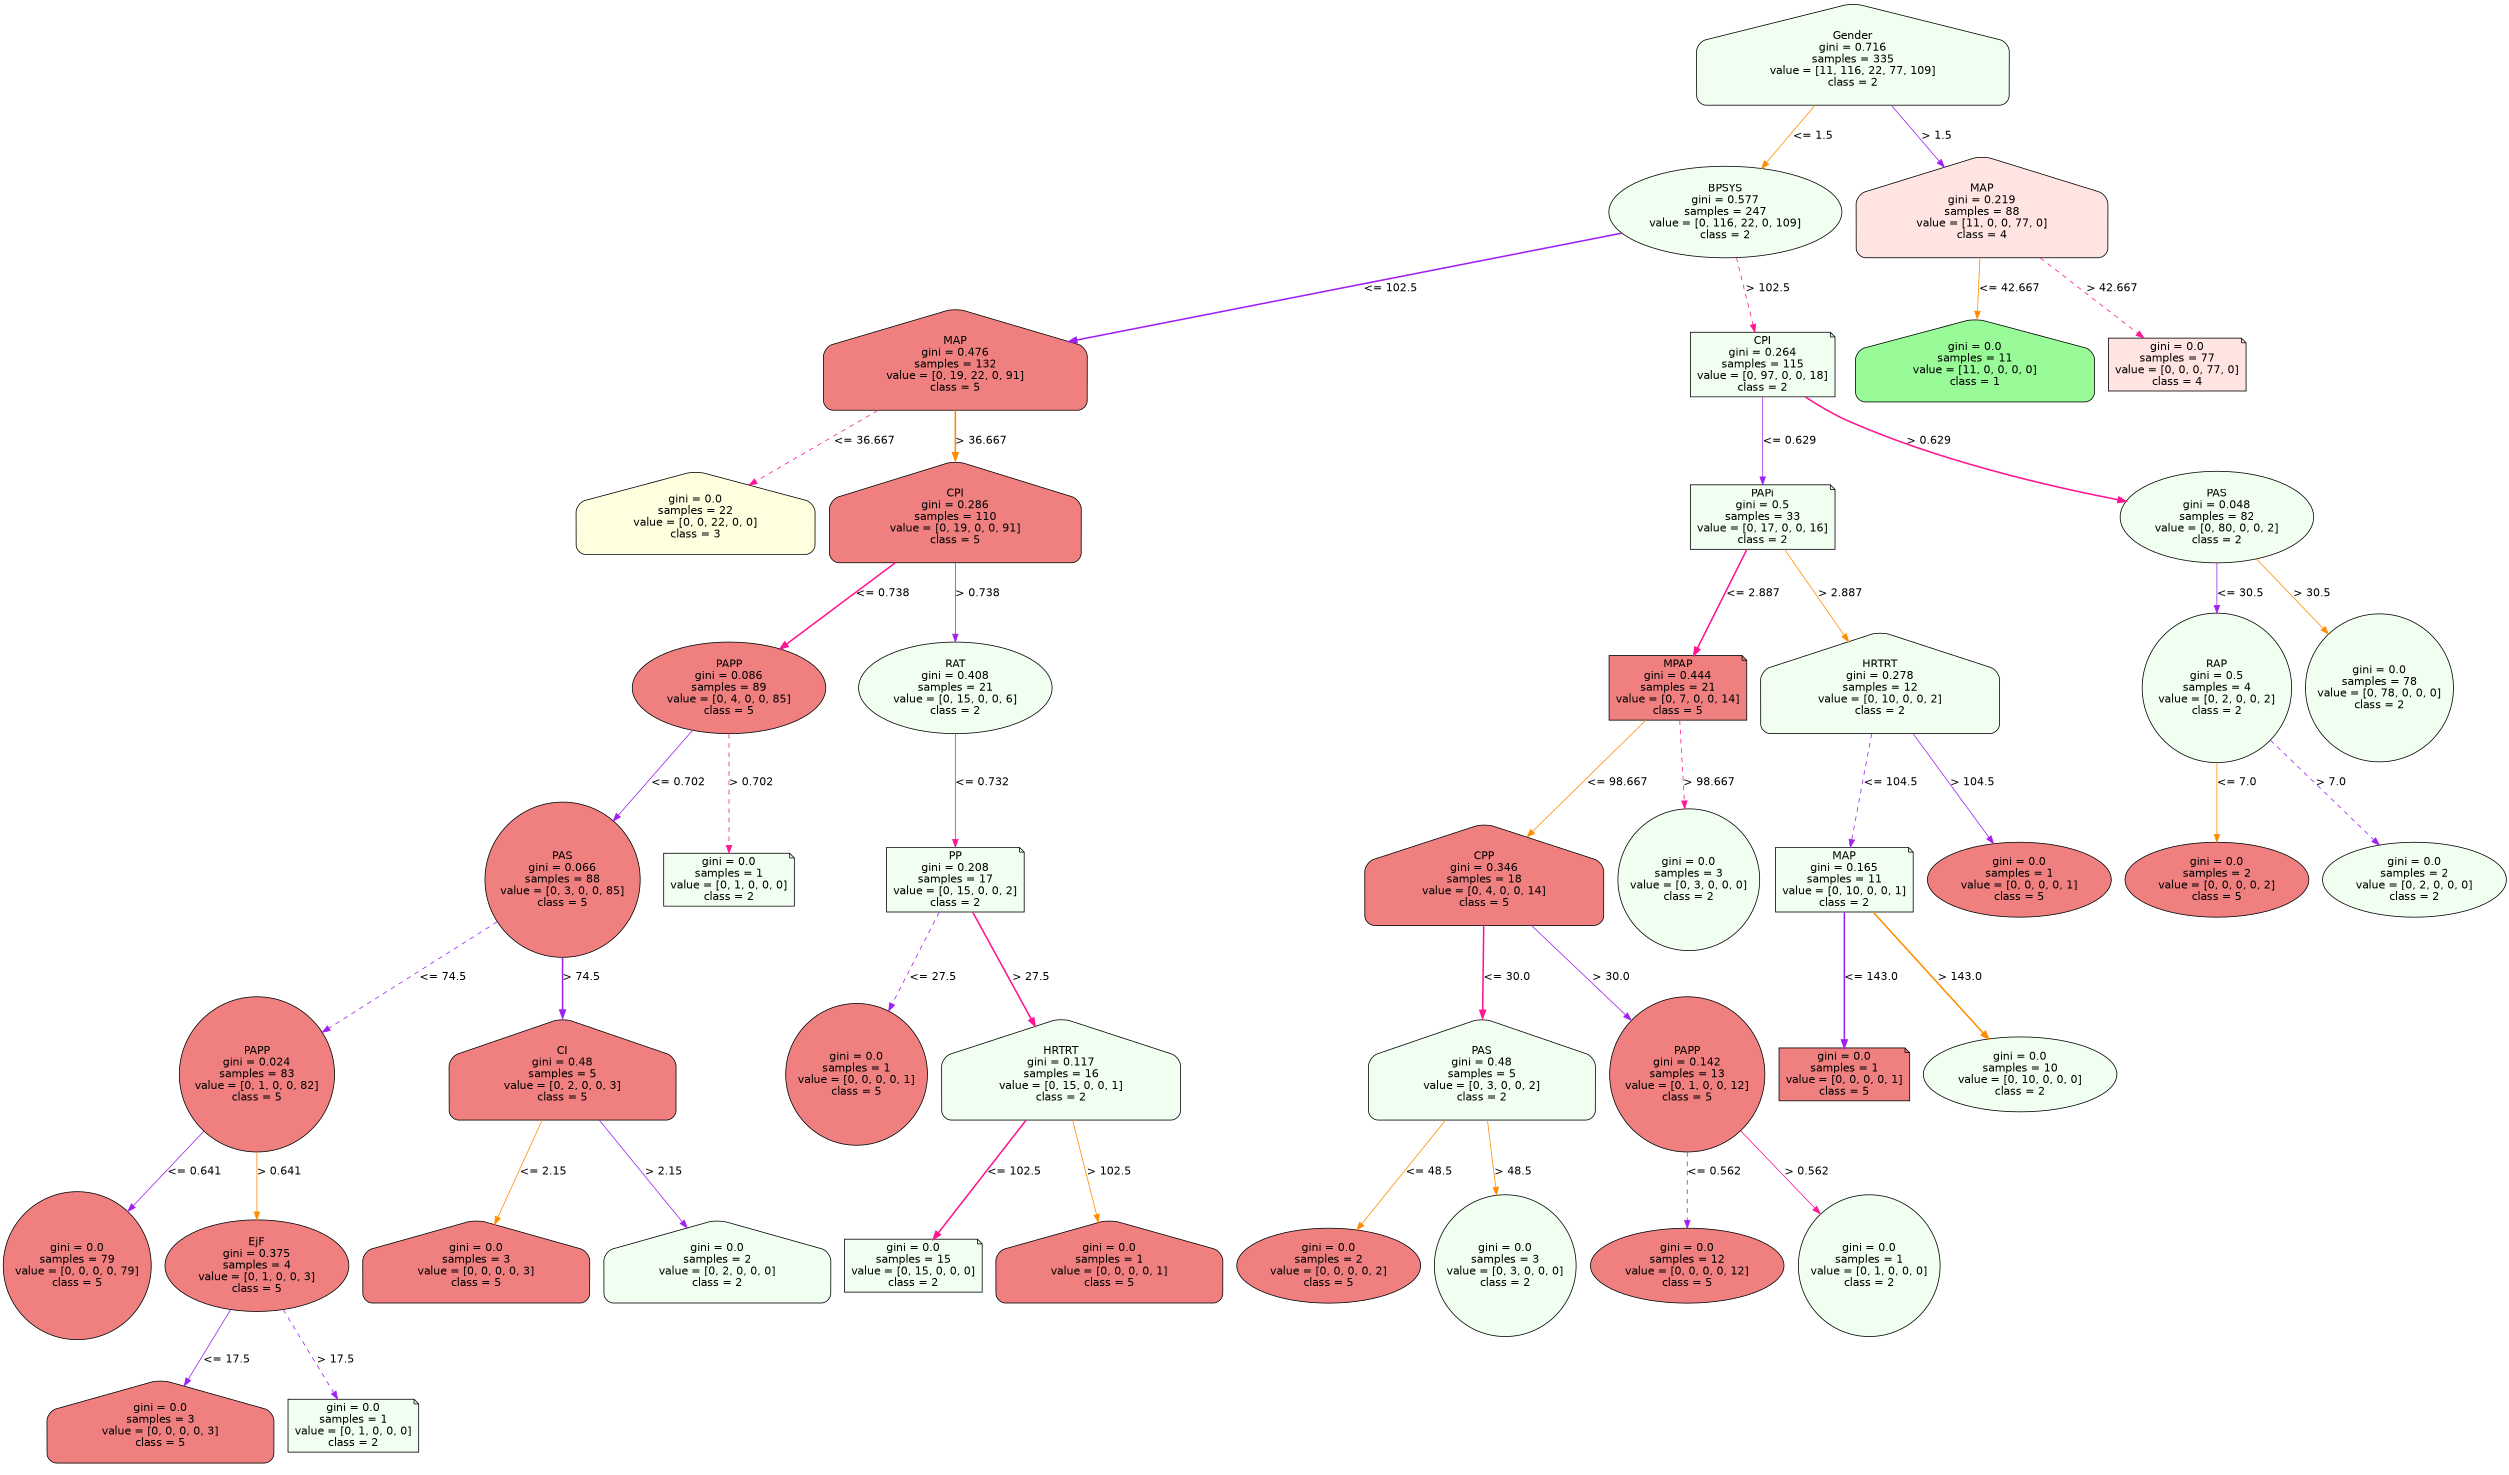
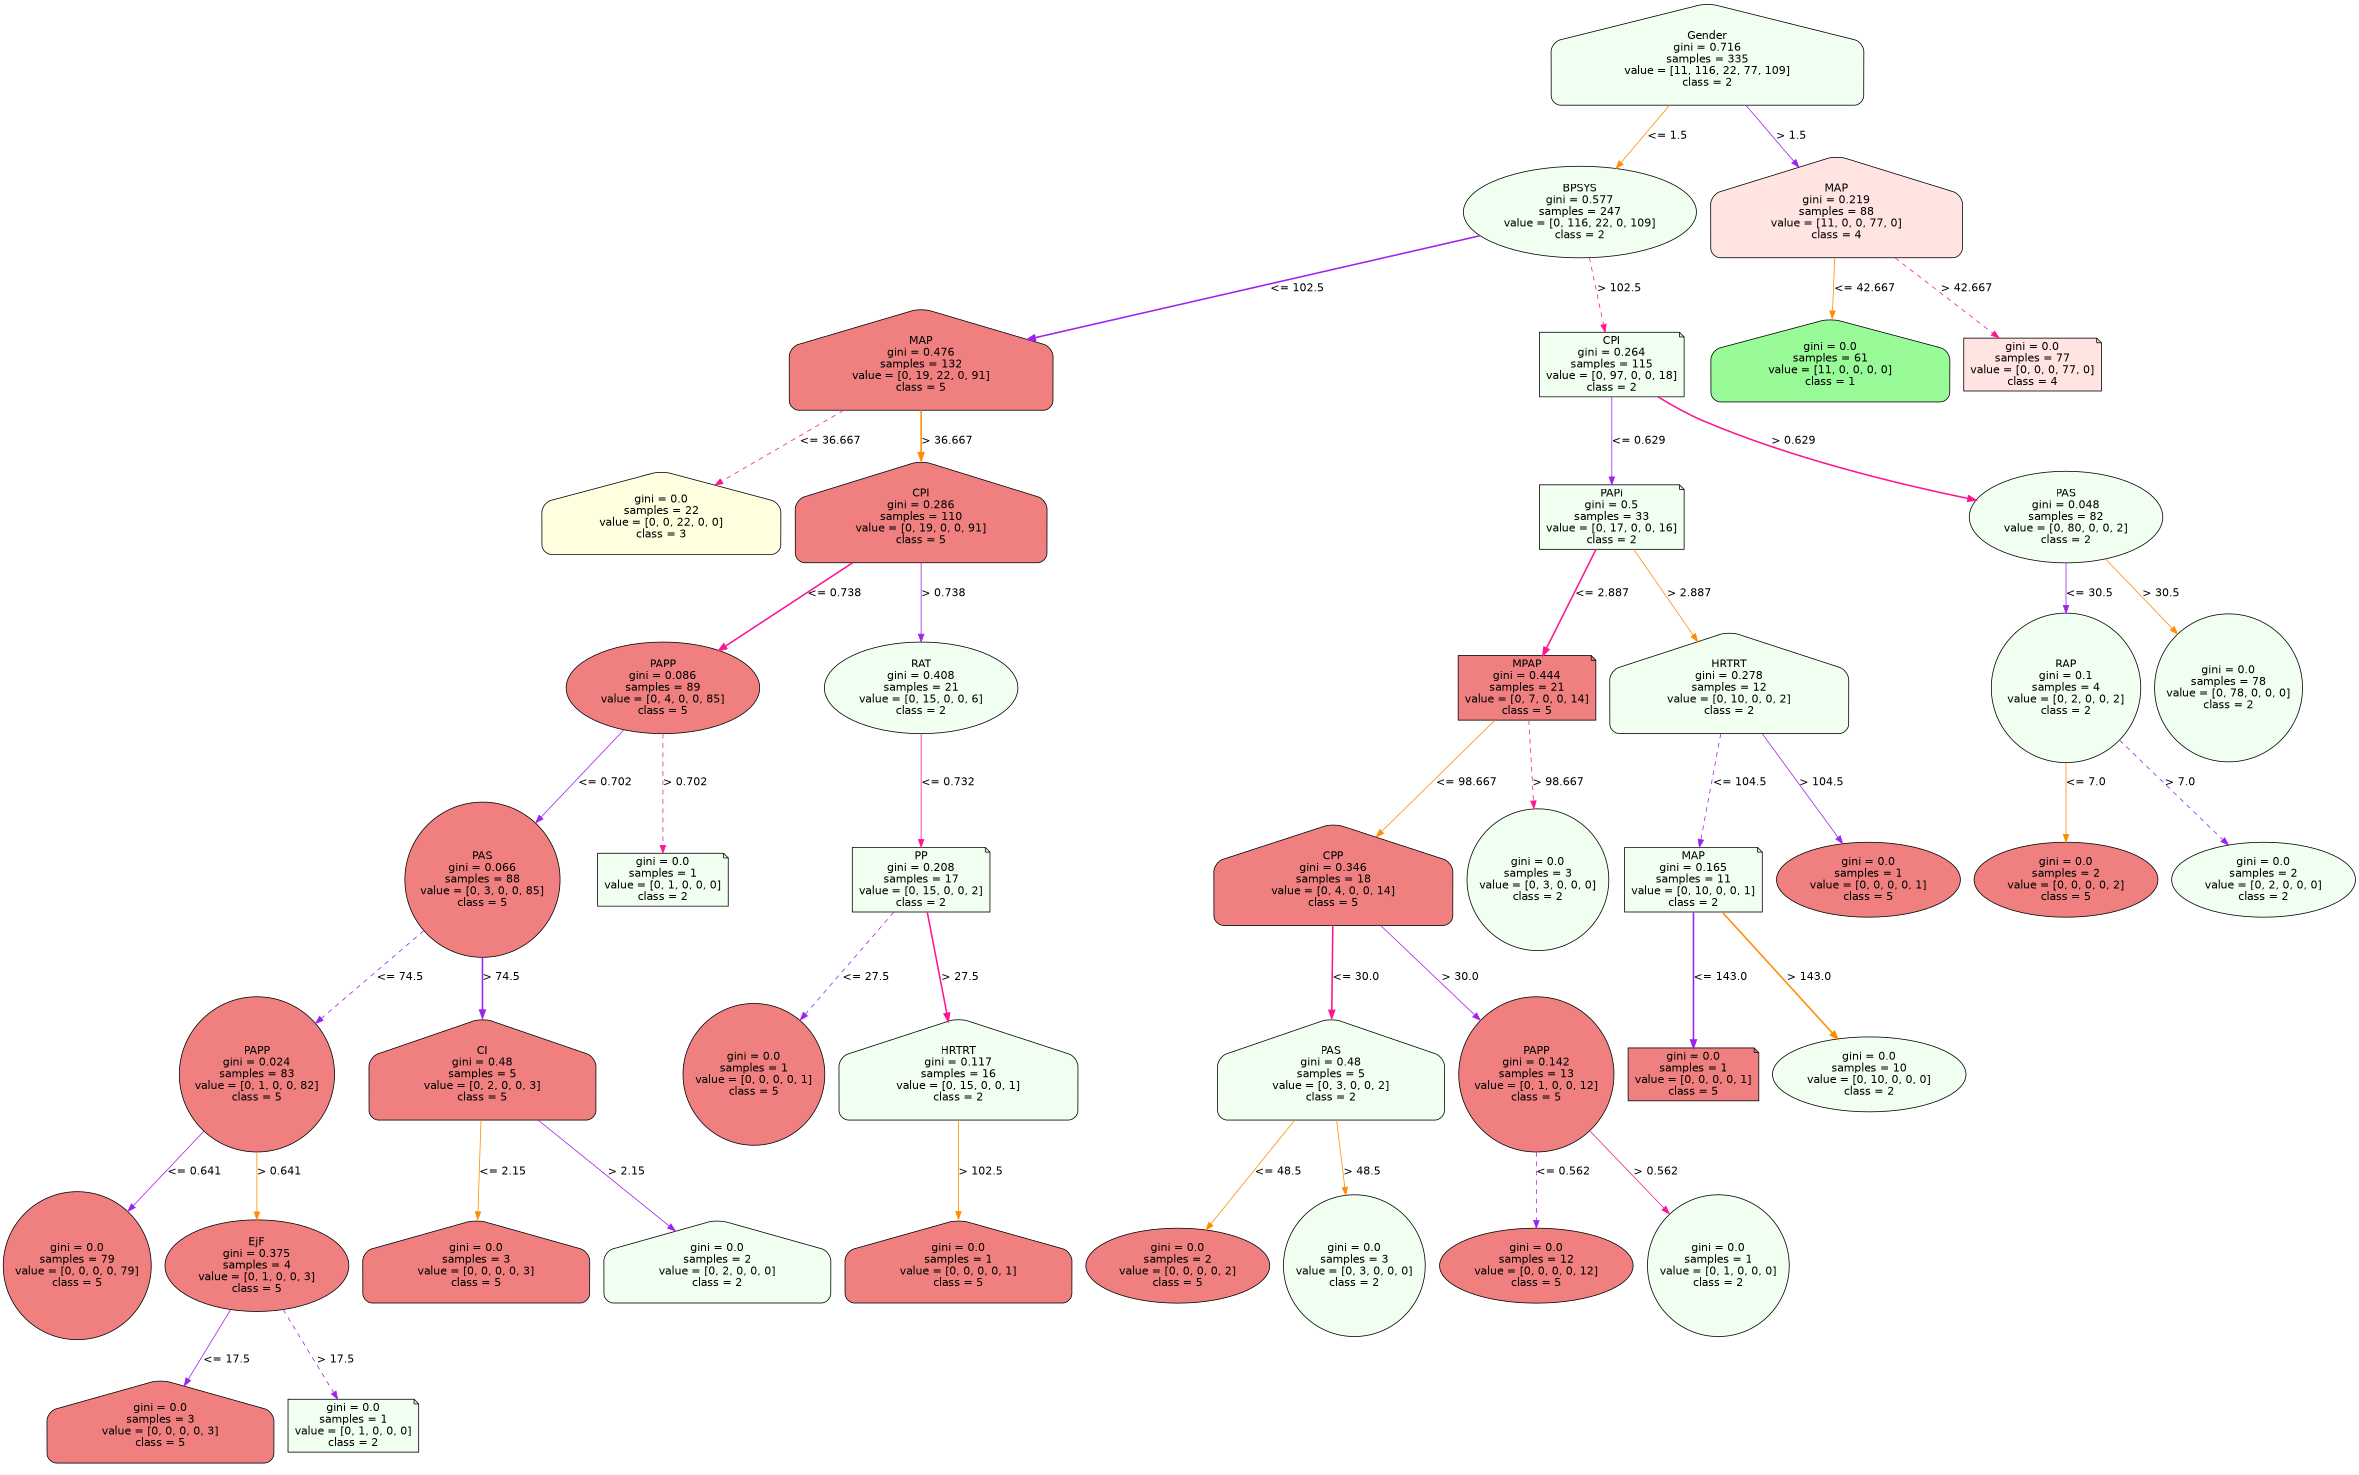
node "gini = 0.0 samples = 11 value = [11, 0, 0, 0, 0] class = 1": label "gini = 0.0 samples = 11 value = [11, 0, 0, 0, 0] class = 1" -> "gini = 0.0 samples = 61 value = [11, 0, 0, 0, 0] class = 1"
node "RAP gini = 0.5 samples = 4 value = [0, 2, 0, 0, 2] class = 2": label "RAP gini = 0.5 samples = 4 value = [0, 2, 0, 0, 2] class = 2" -> "RAP gini = 0.1 samples = 4 value = [0, 2, 0, 0, 2] class = 2"
node "gini = 0.0 samples = 15 value = [0, 15, 0, 0, 0] class = 2": removed
